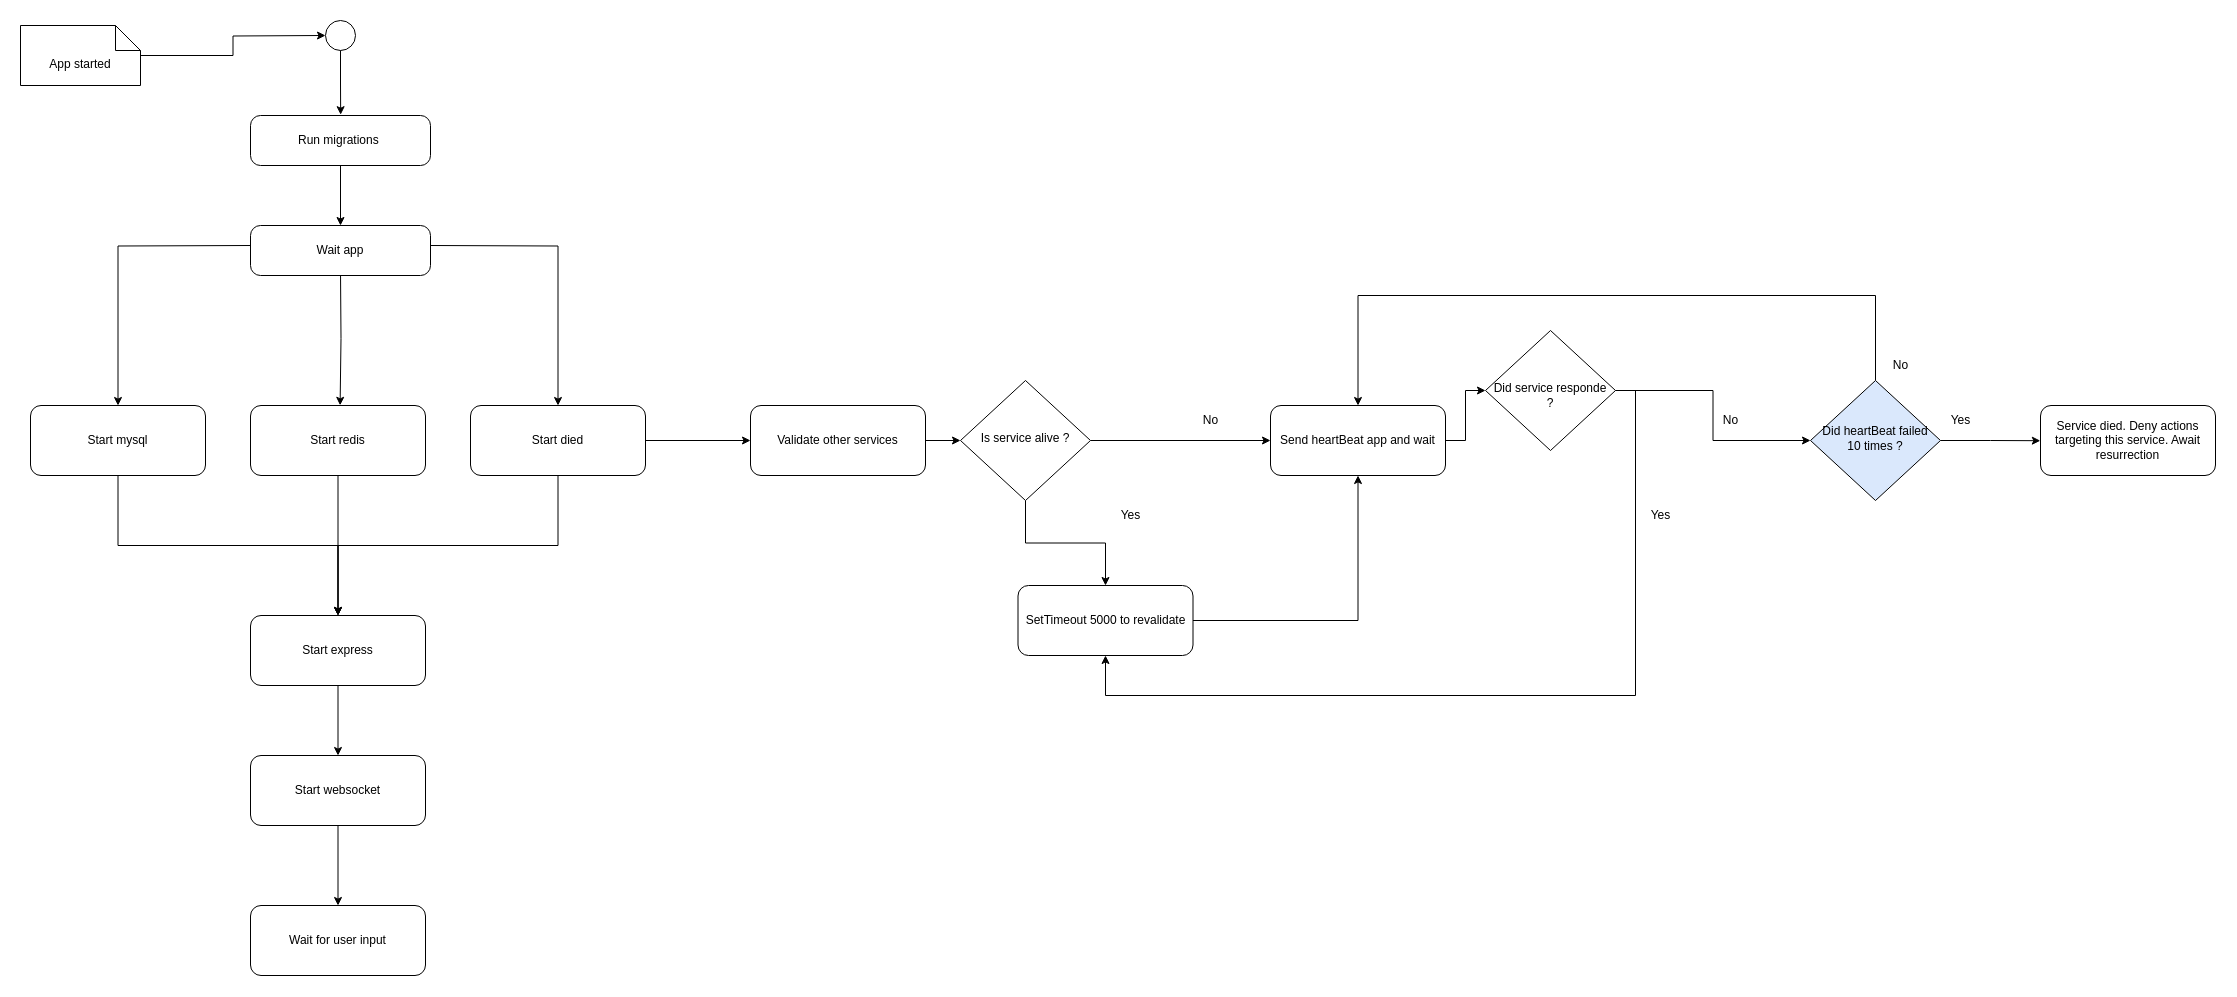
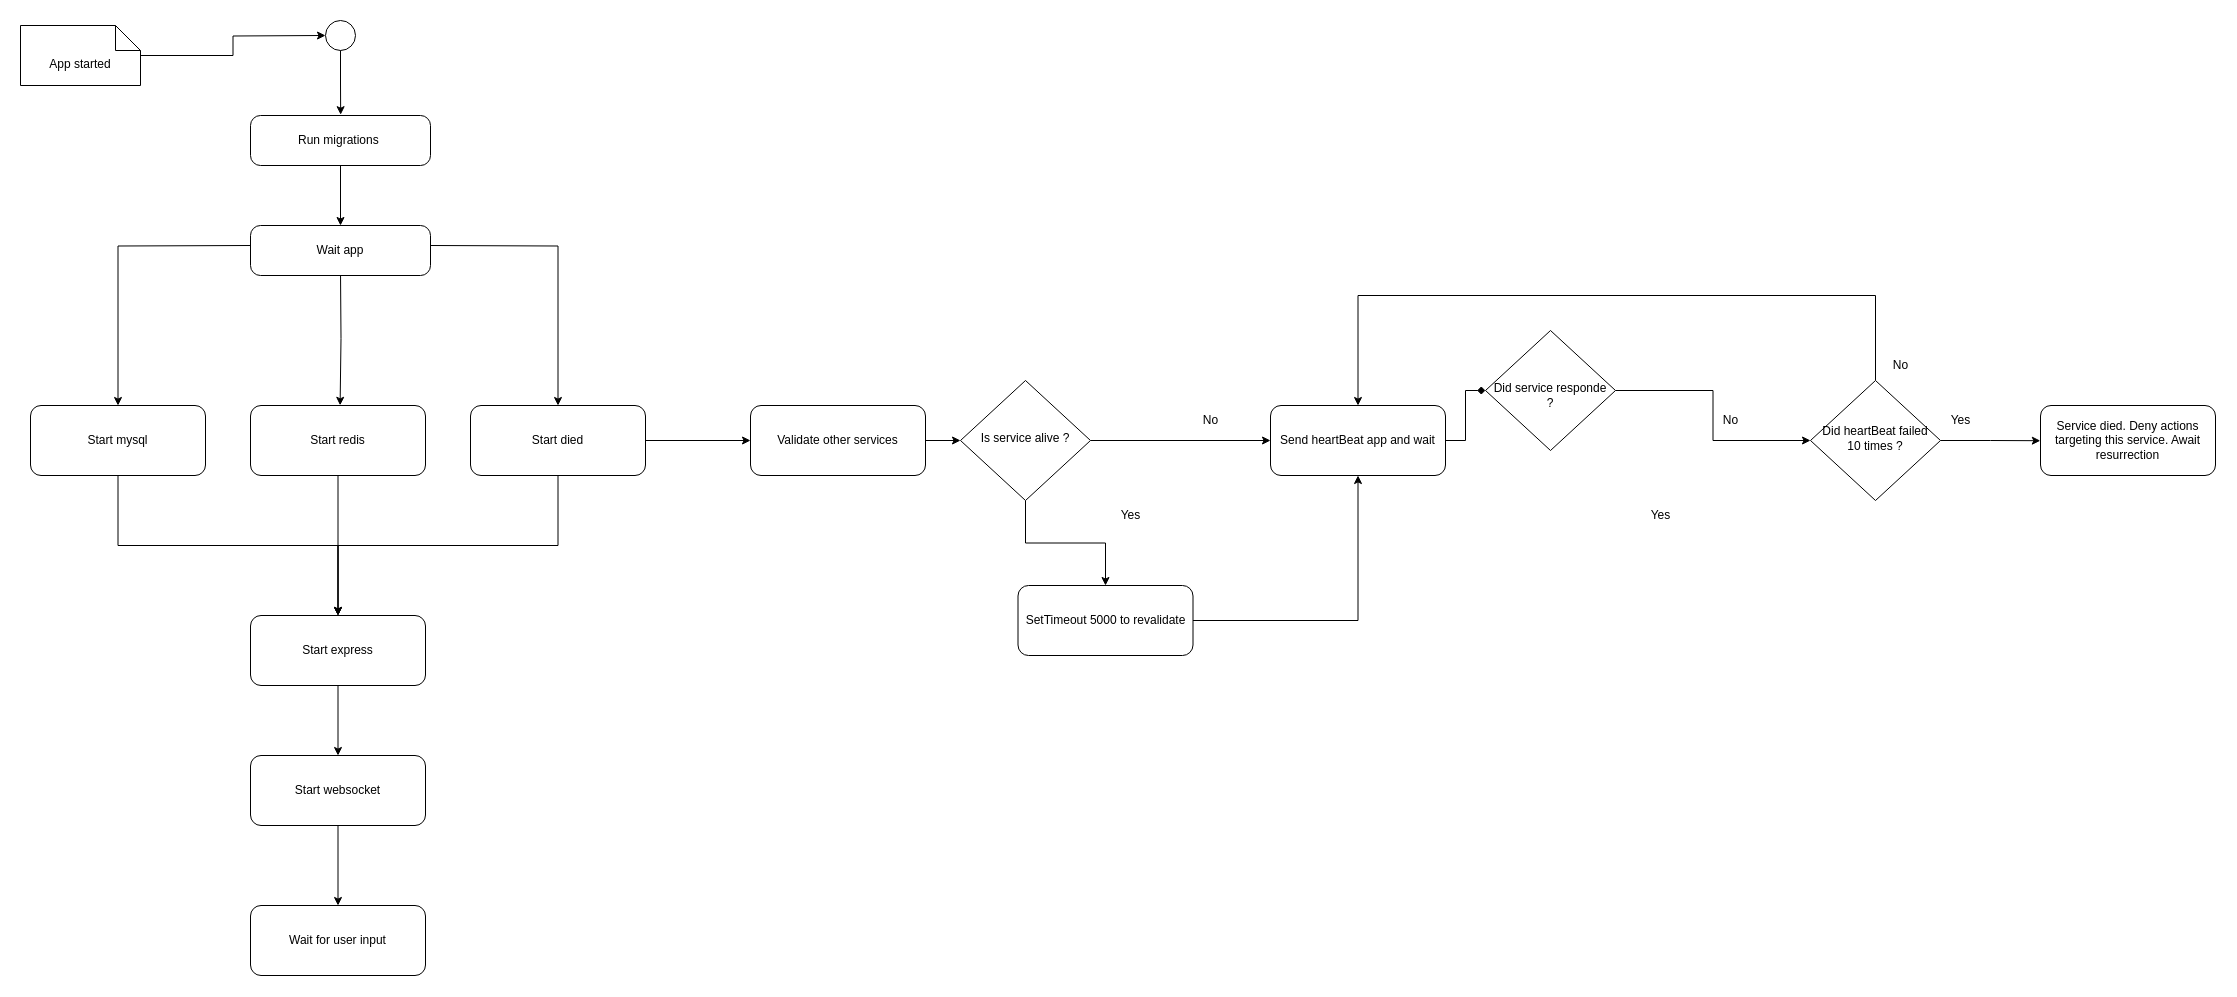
edge "Send heartBeat app and wait" -> "Did service responde ?": arrowhead classic -> diamond
node "Did heartBeat failed 10 times ?": fillcolor #dae8fc -> #ffffff
edge "Did service responde ?" -> "SetTimeout 5000 to revalidate": removed
